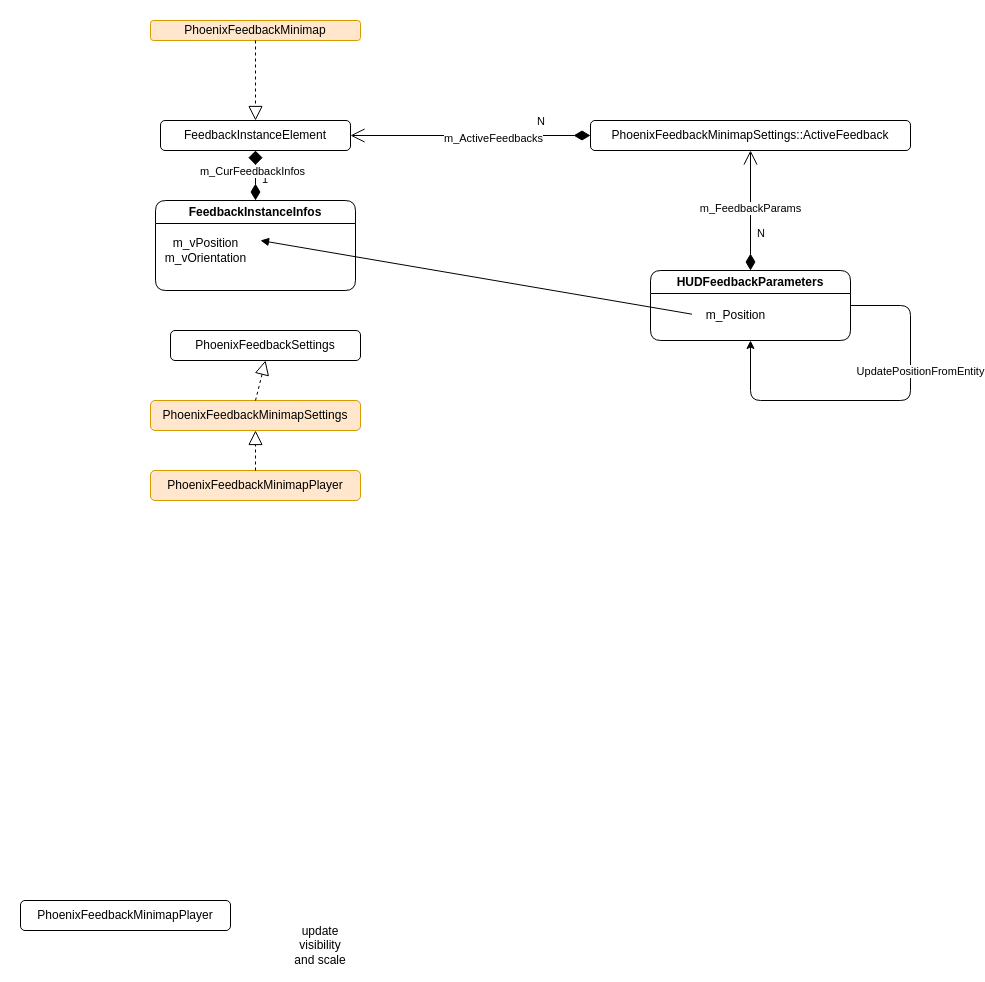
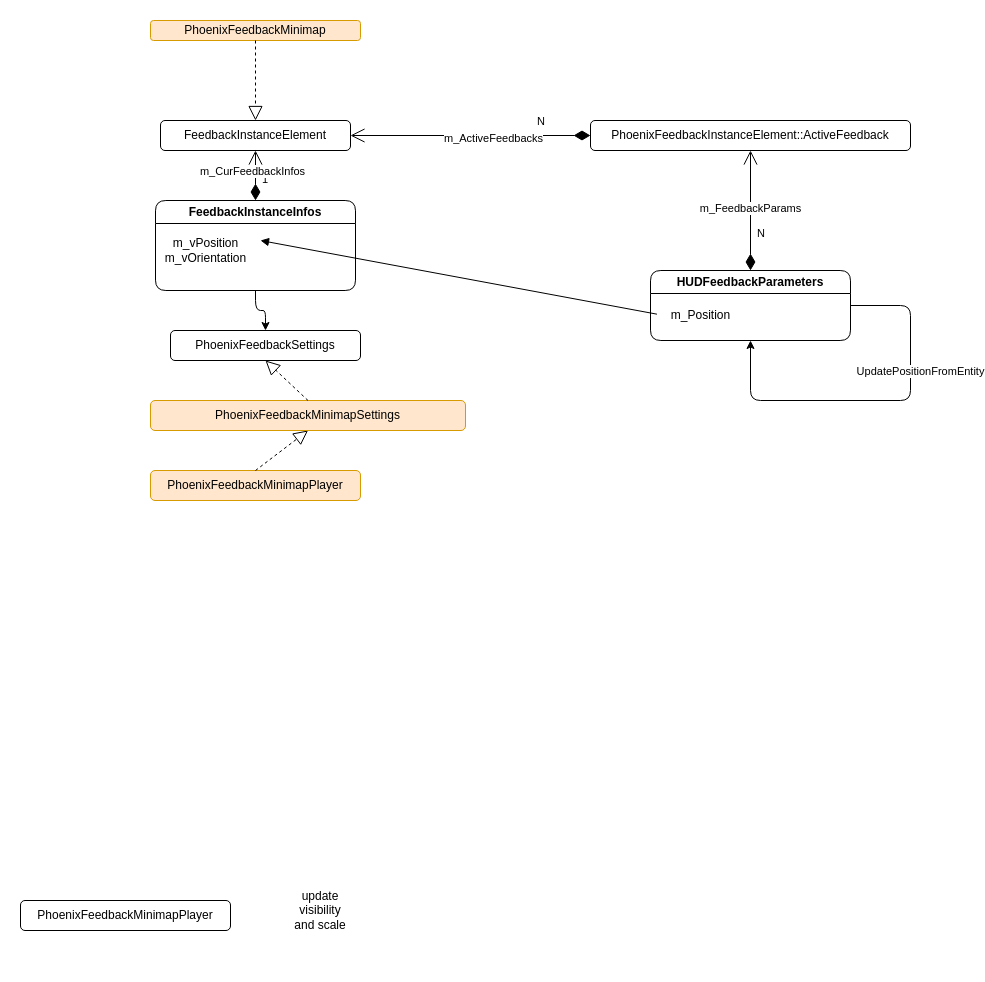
node "PhoenixFeedbackMinimapSettings::ActiveFeedback": label "PhoenixFeedbackMinimapSettings::ActiveFeedback" -> "PhoenixFeedbackInstanceElement::ActiveFeedback"
edge "FeedbackInstanceElement" -- "FeedbackInstanceInfos": arrowhead diamond -> open
edge "FeedbackInstanceInfos" -> "PhoenixFeedbackSettings": added
node "m_Position": moved (736, 316) -> (701, 316)
node "PhoenixFeedbackMinimapSettings": size 210x30 -> 315x30
node "update visibility and scale": moved (321, 946) -> (321, 911)
